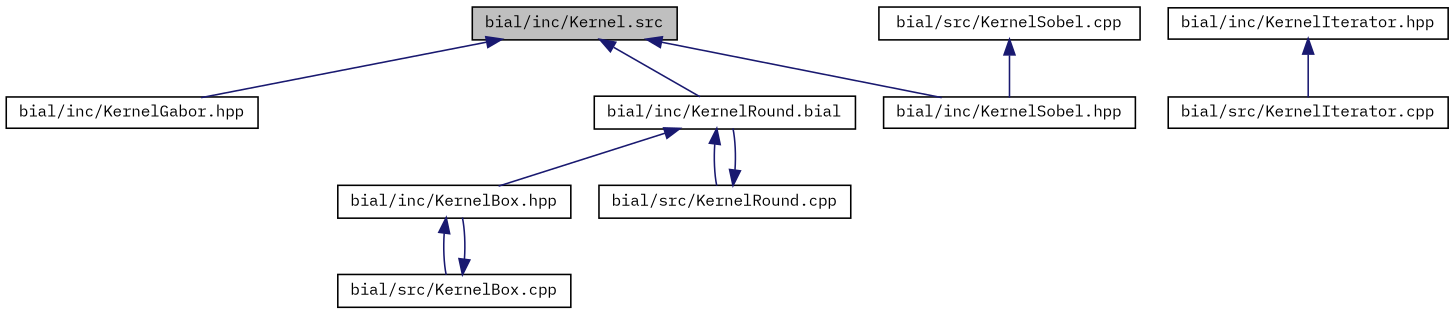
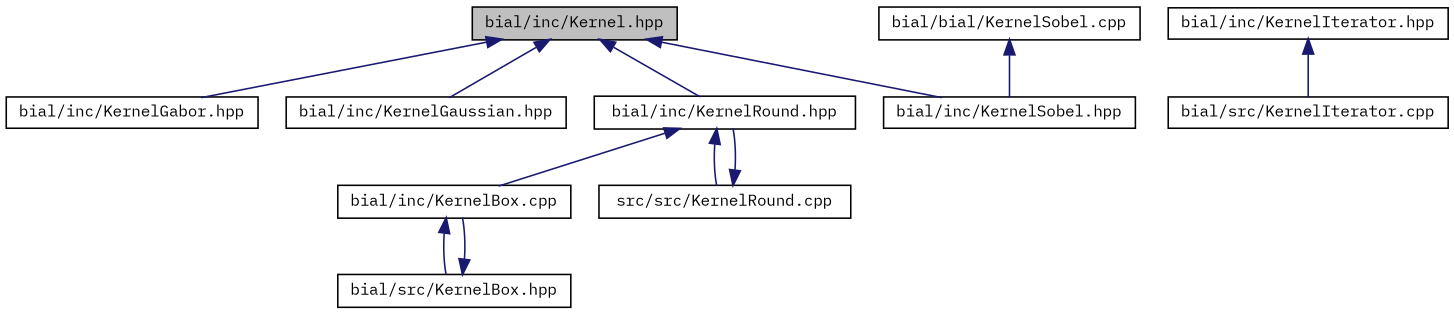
node "bial/inc/Kernel.src": label "bial/inc/Kernel.src" -> "bial/inc/Kernel.hpp"
node "bial/src/KernelSobel.cpp": label "bial/src/KernelSobel.cpp" -> "bial/bial/KernelSobel.cpp"
node "bial/inc/KernelGaussian.hpp": added
node "bial/inc/KernelRound.bial": label "bial/inc/KernelRound.bial" -> "bial/inc/KernelRound.hpp"
node "bial/inc/KernelBox.hpp": label "bial/inc/KernelBox.hpp" -> "bial/inc/KernelBox.cpp"
node "bial/src/KernelRound.cpp": label "bial/src/KernelRound.cpp" -> "src/src/KernelRound.cpp"
node "bial/src/KernelBox.cpp": label "bial/src/KernelBox.cpp" -> "bial/src/KernelBox.hpp"
